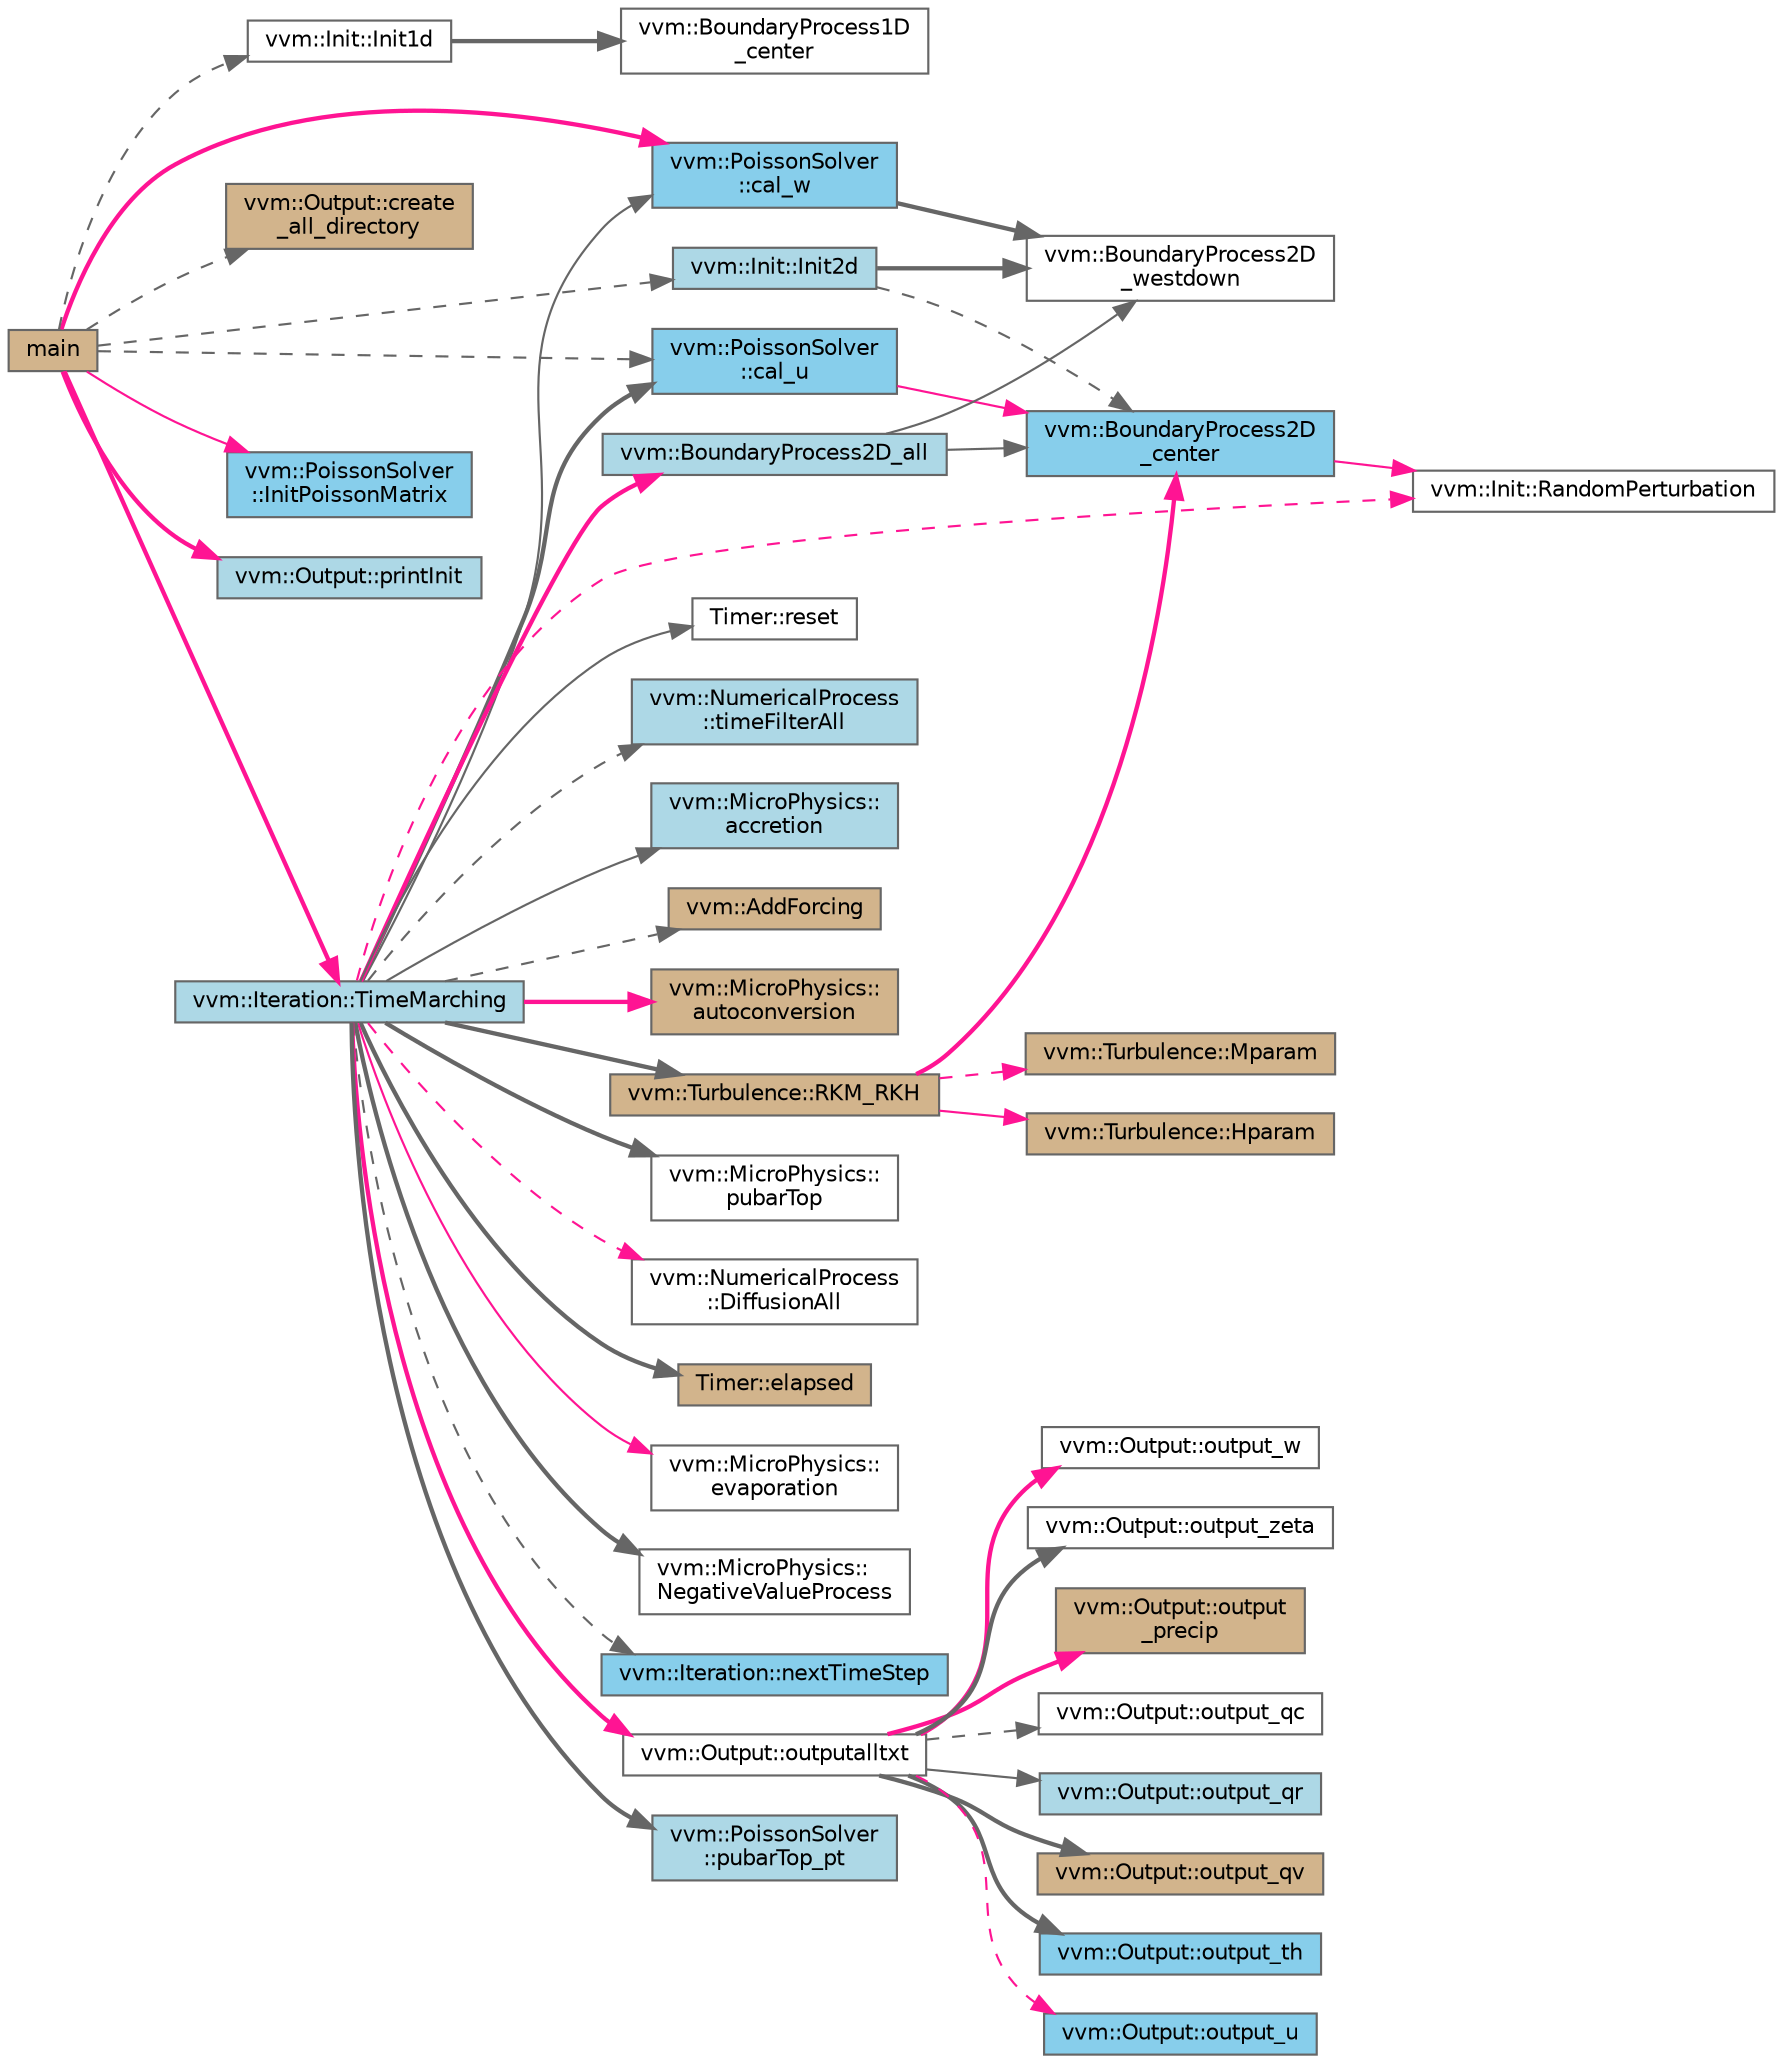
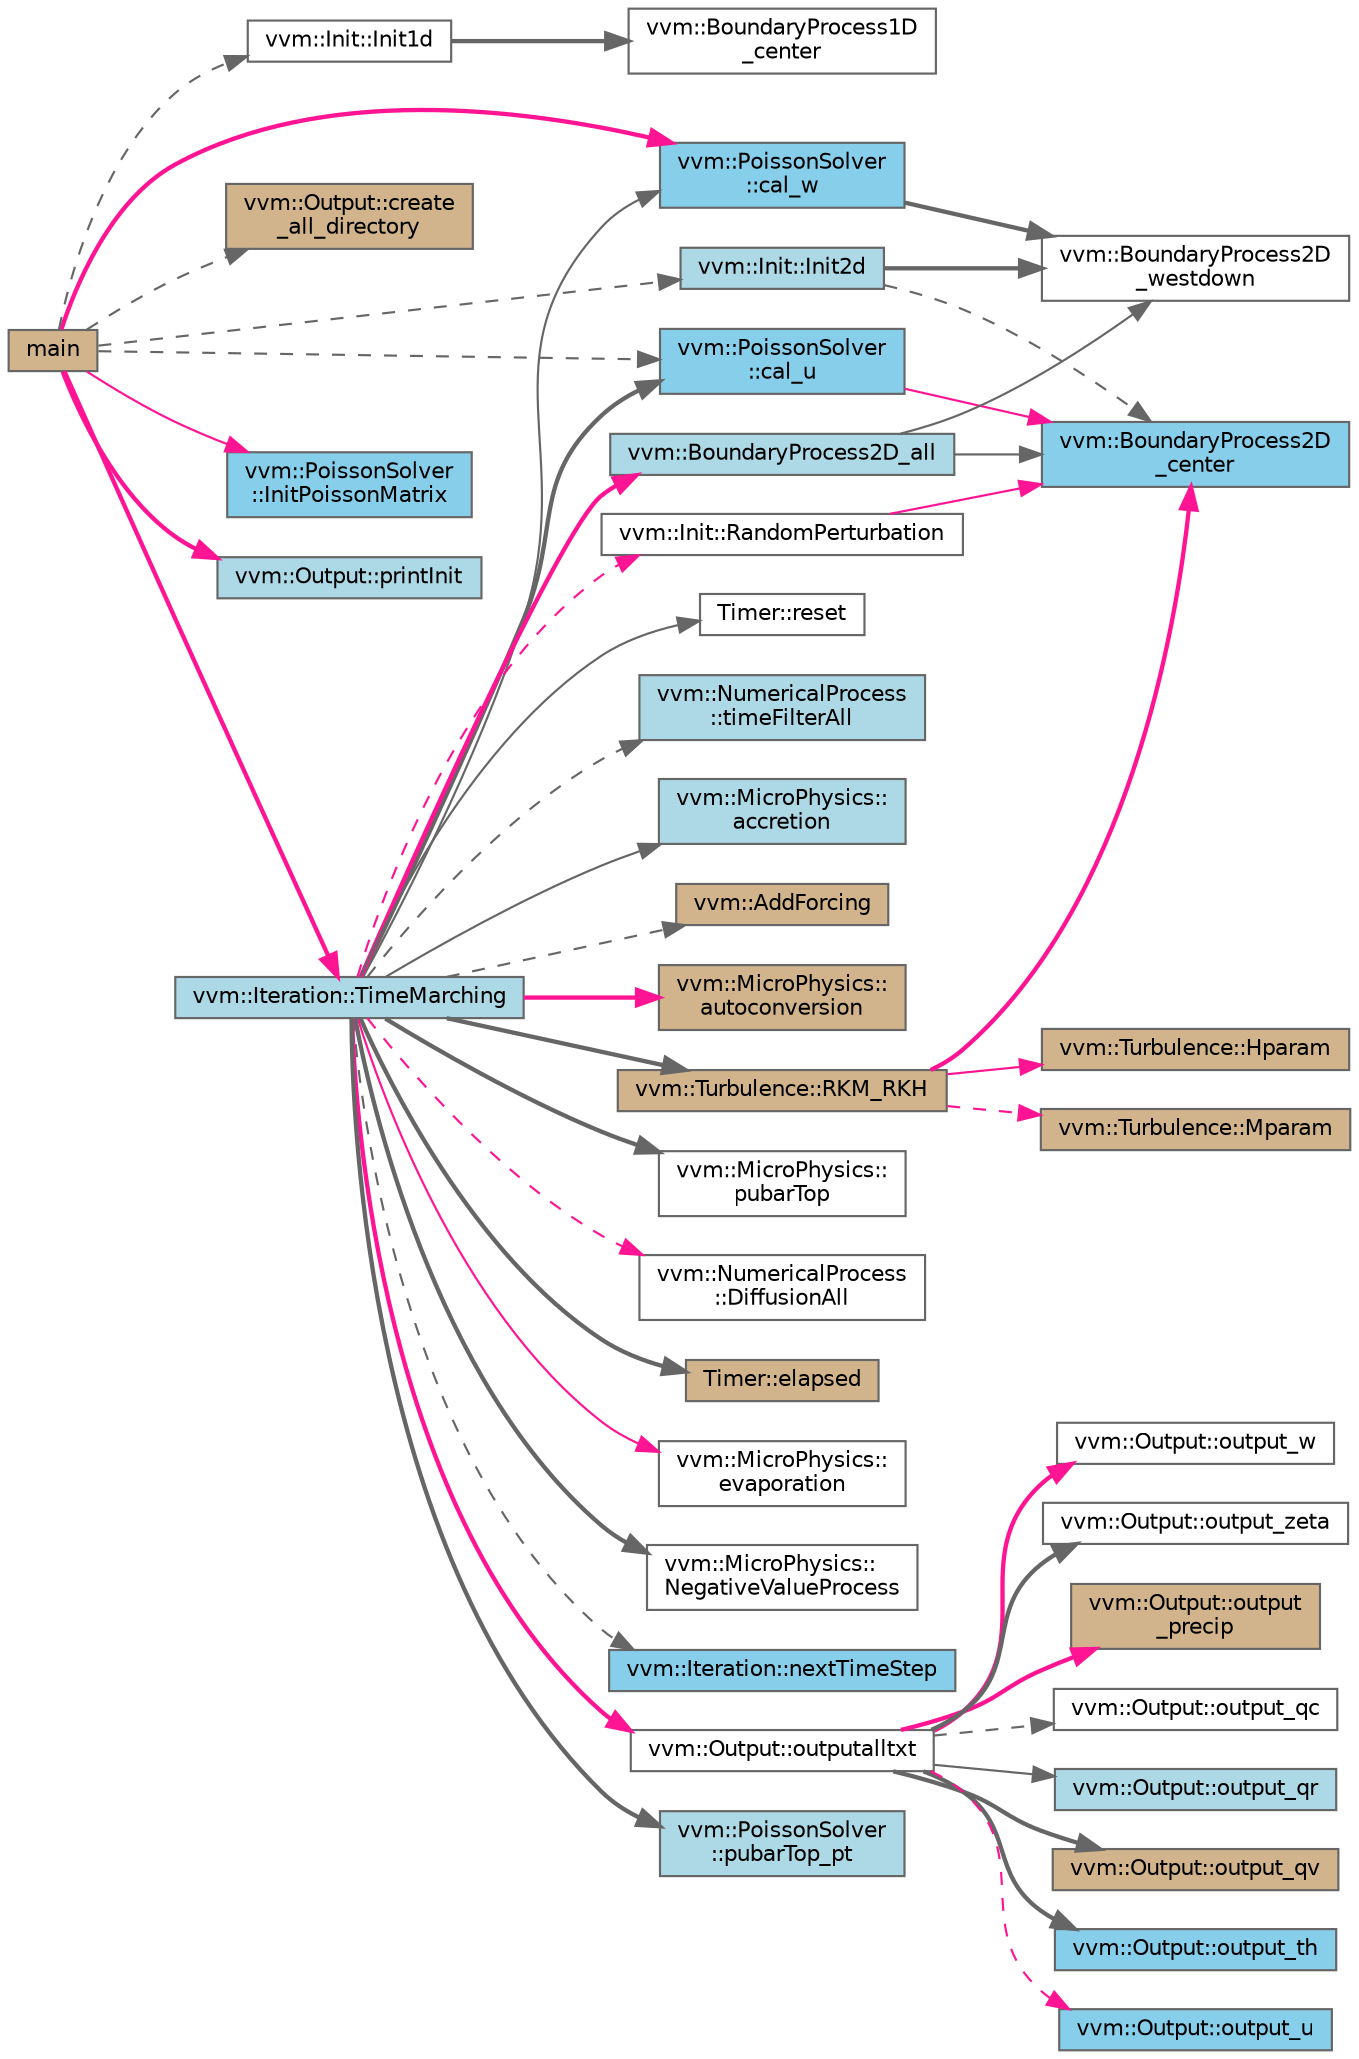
edge "vvm::BoundaryProcess2D _center" -> "vvm::Init::RandomPerturbation": reversed
